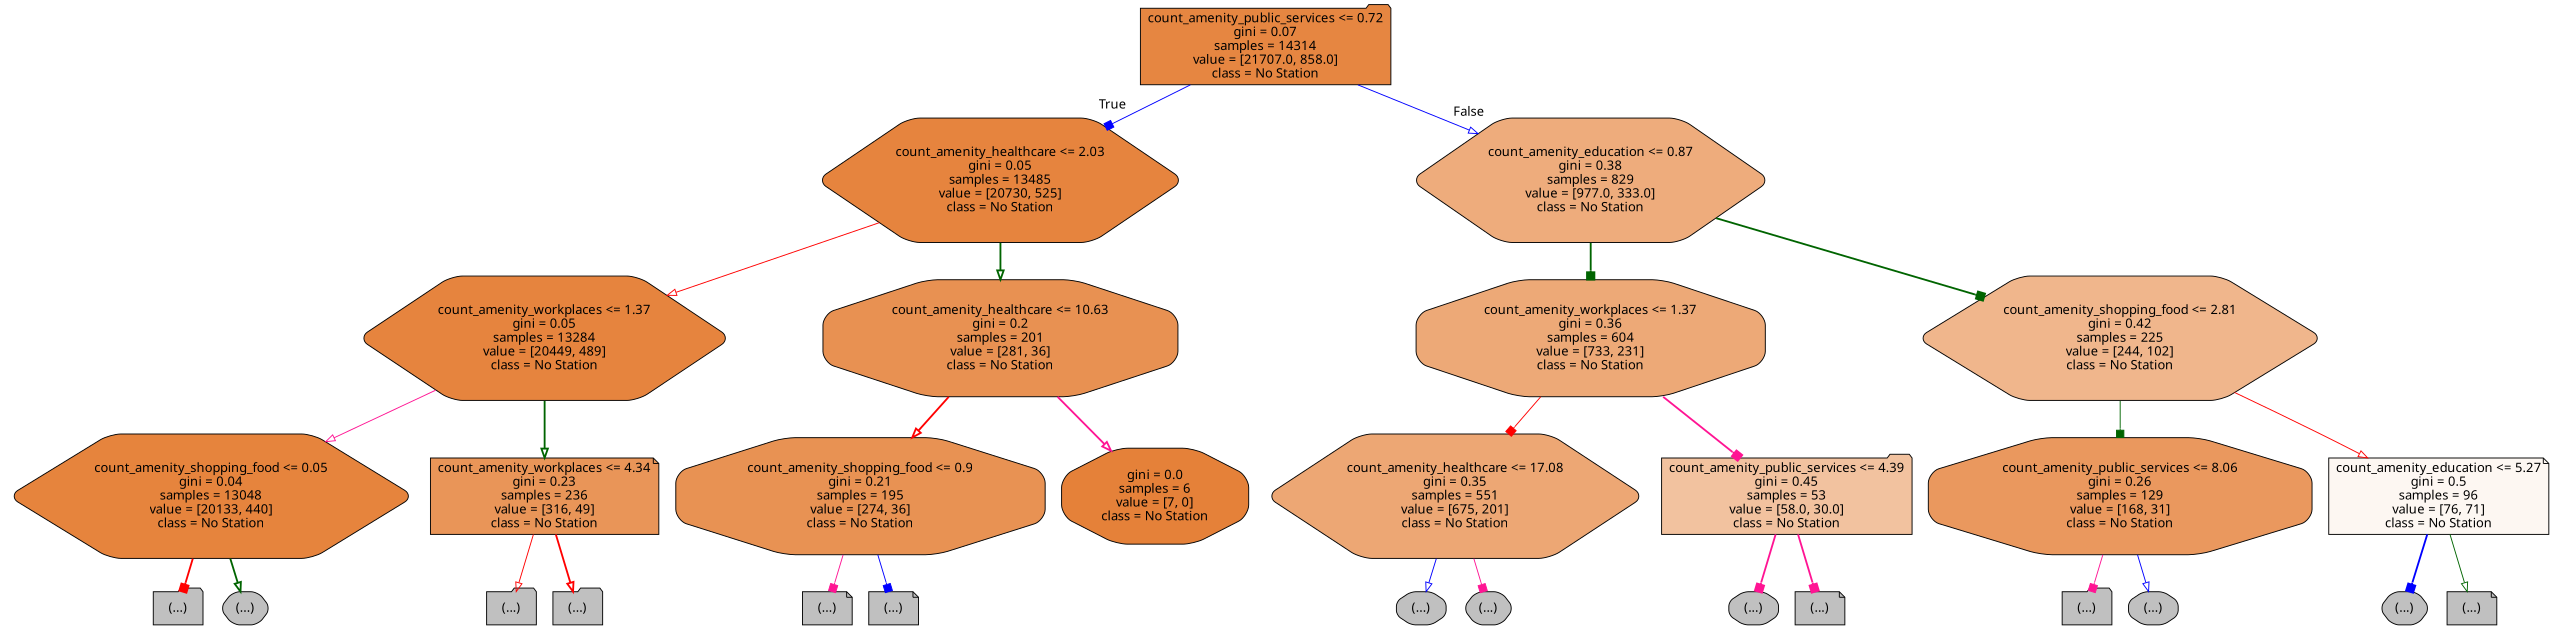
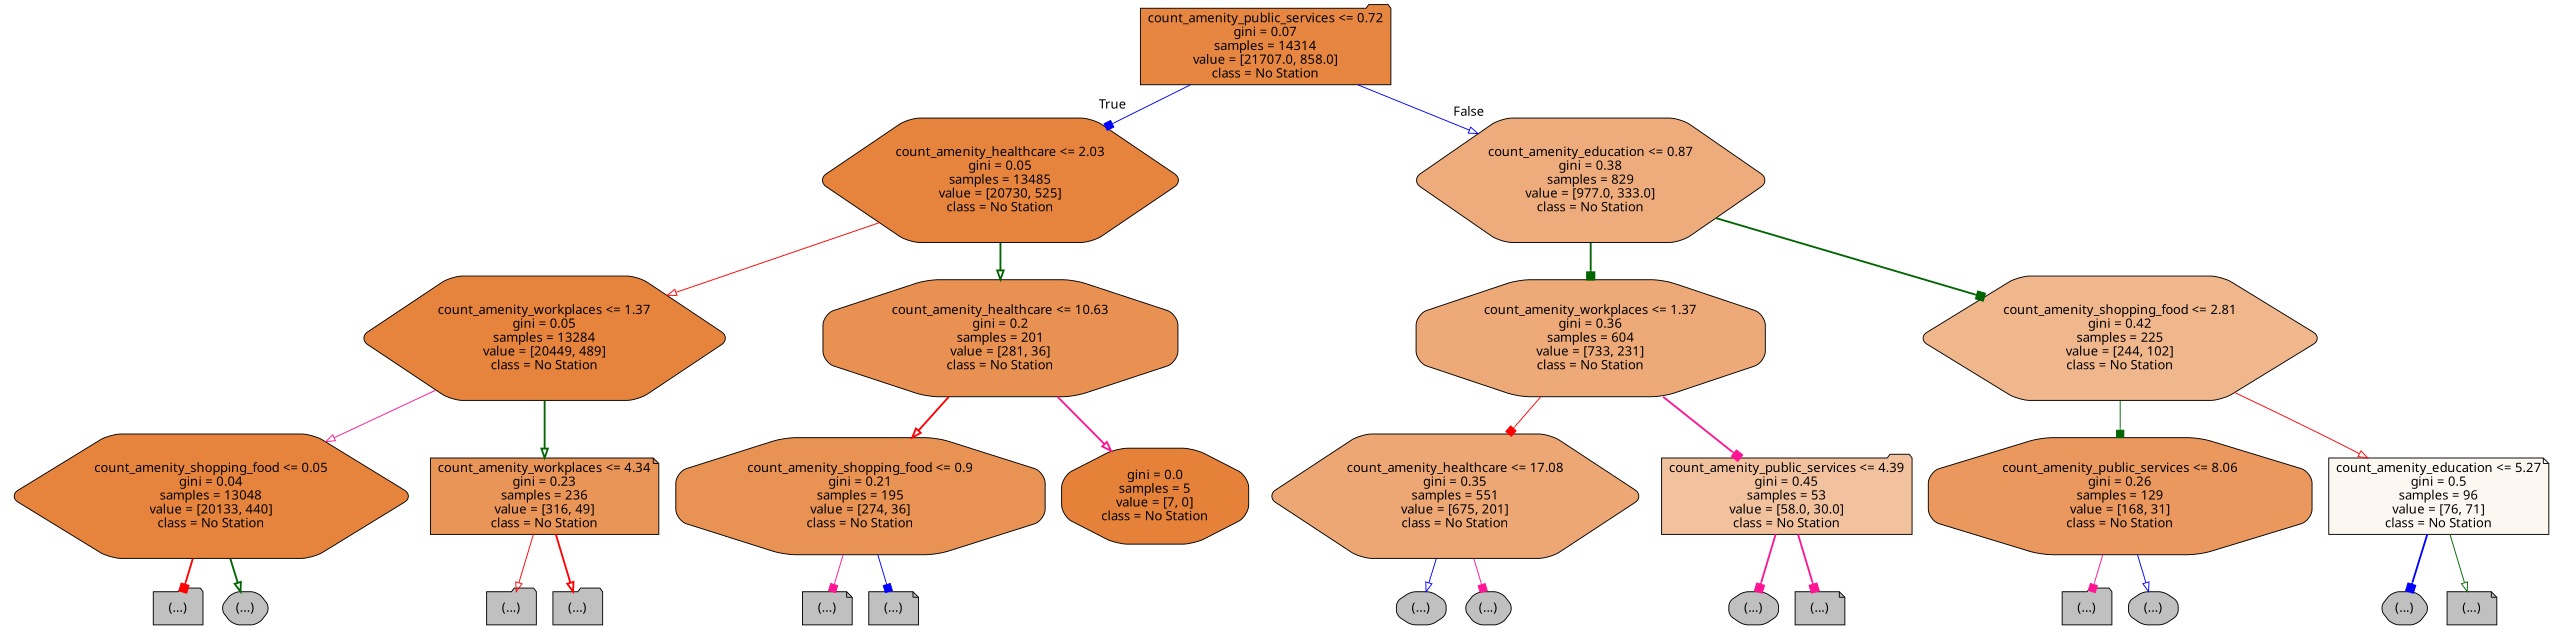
node "gini = 0.0 samples = 6 value = [7, 0] class = No Station": label "gini = 0.0 samples = 6 value = [7, 0] class = No Station" -> "gini = 0.0 samples = 5 value = [7, 0] class = No Station"
